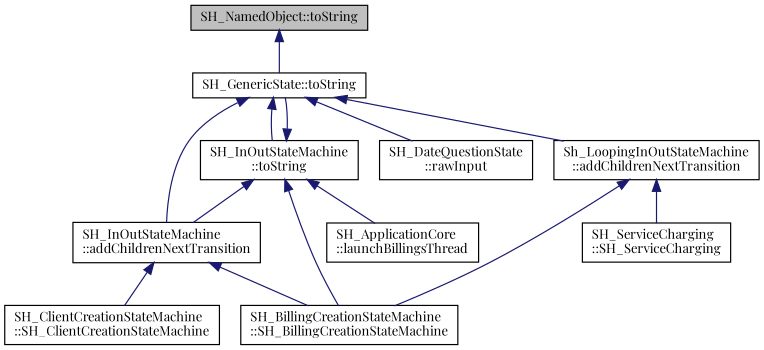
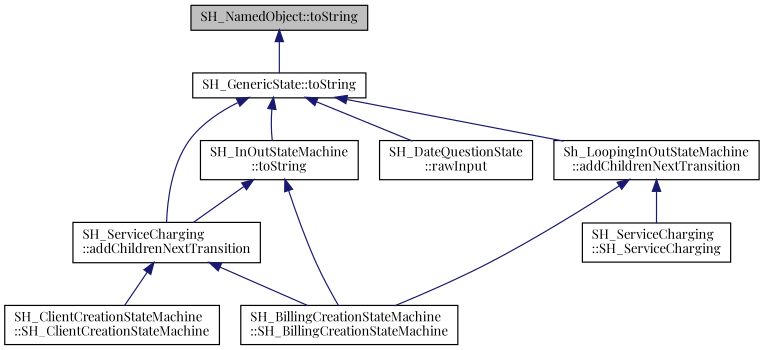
edge "SH_GenericState::toString" -> "SH_InOutStateMachine ::toString": removed
node "SH_InOutStateMachine ::addChildrenNextTransition": label "SH_InOutStateMachine ::addChildrenNextTransition" -> "SH_ServiceCharging ::addChildrenNextTransition"
node "SH_ApplicationCore ::launchBillingsThread": removed
